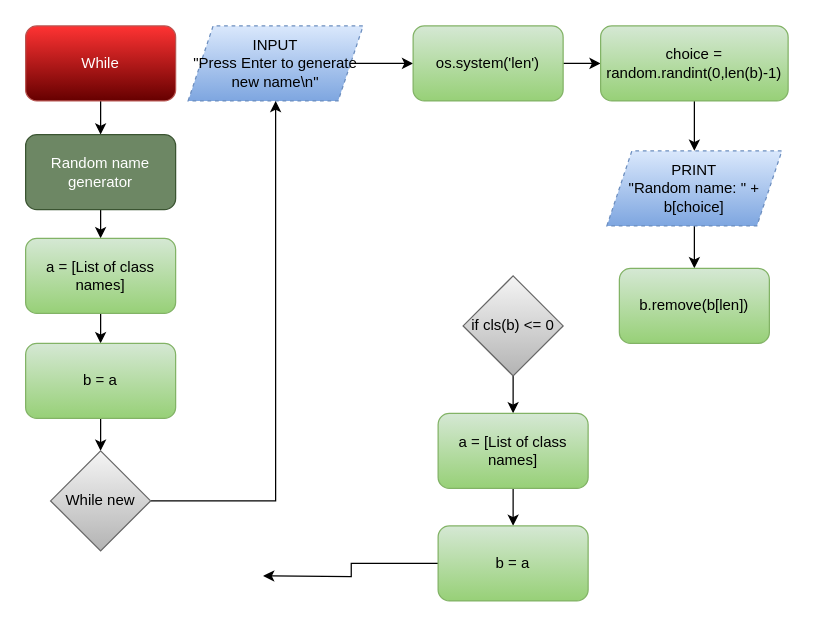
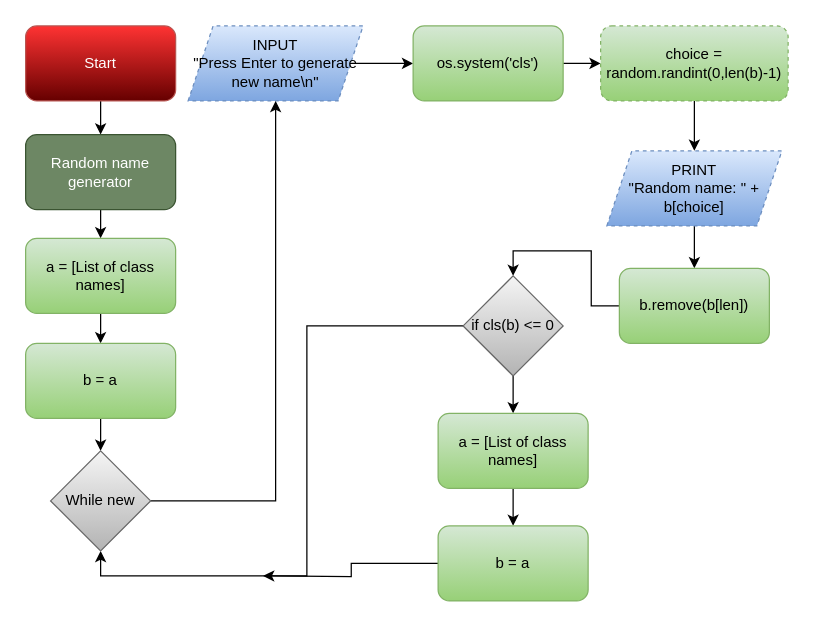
node "While": label "While" -> "Start"
node "os.system('len')": label "os.system('len')" -> "os.system('cls')"
node "choice = random.randint(0,len(b)-1)": style solid -> dashed
edge "b.remove(b[len])" -> "if cls(b) <= 0": added
edge "if cls(b) <= 0" -> "While new": added
